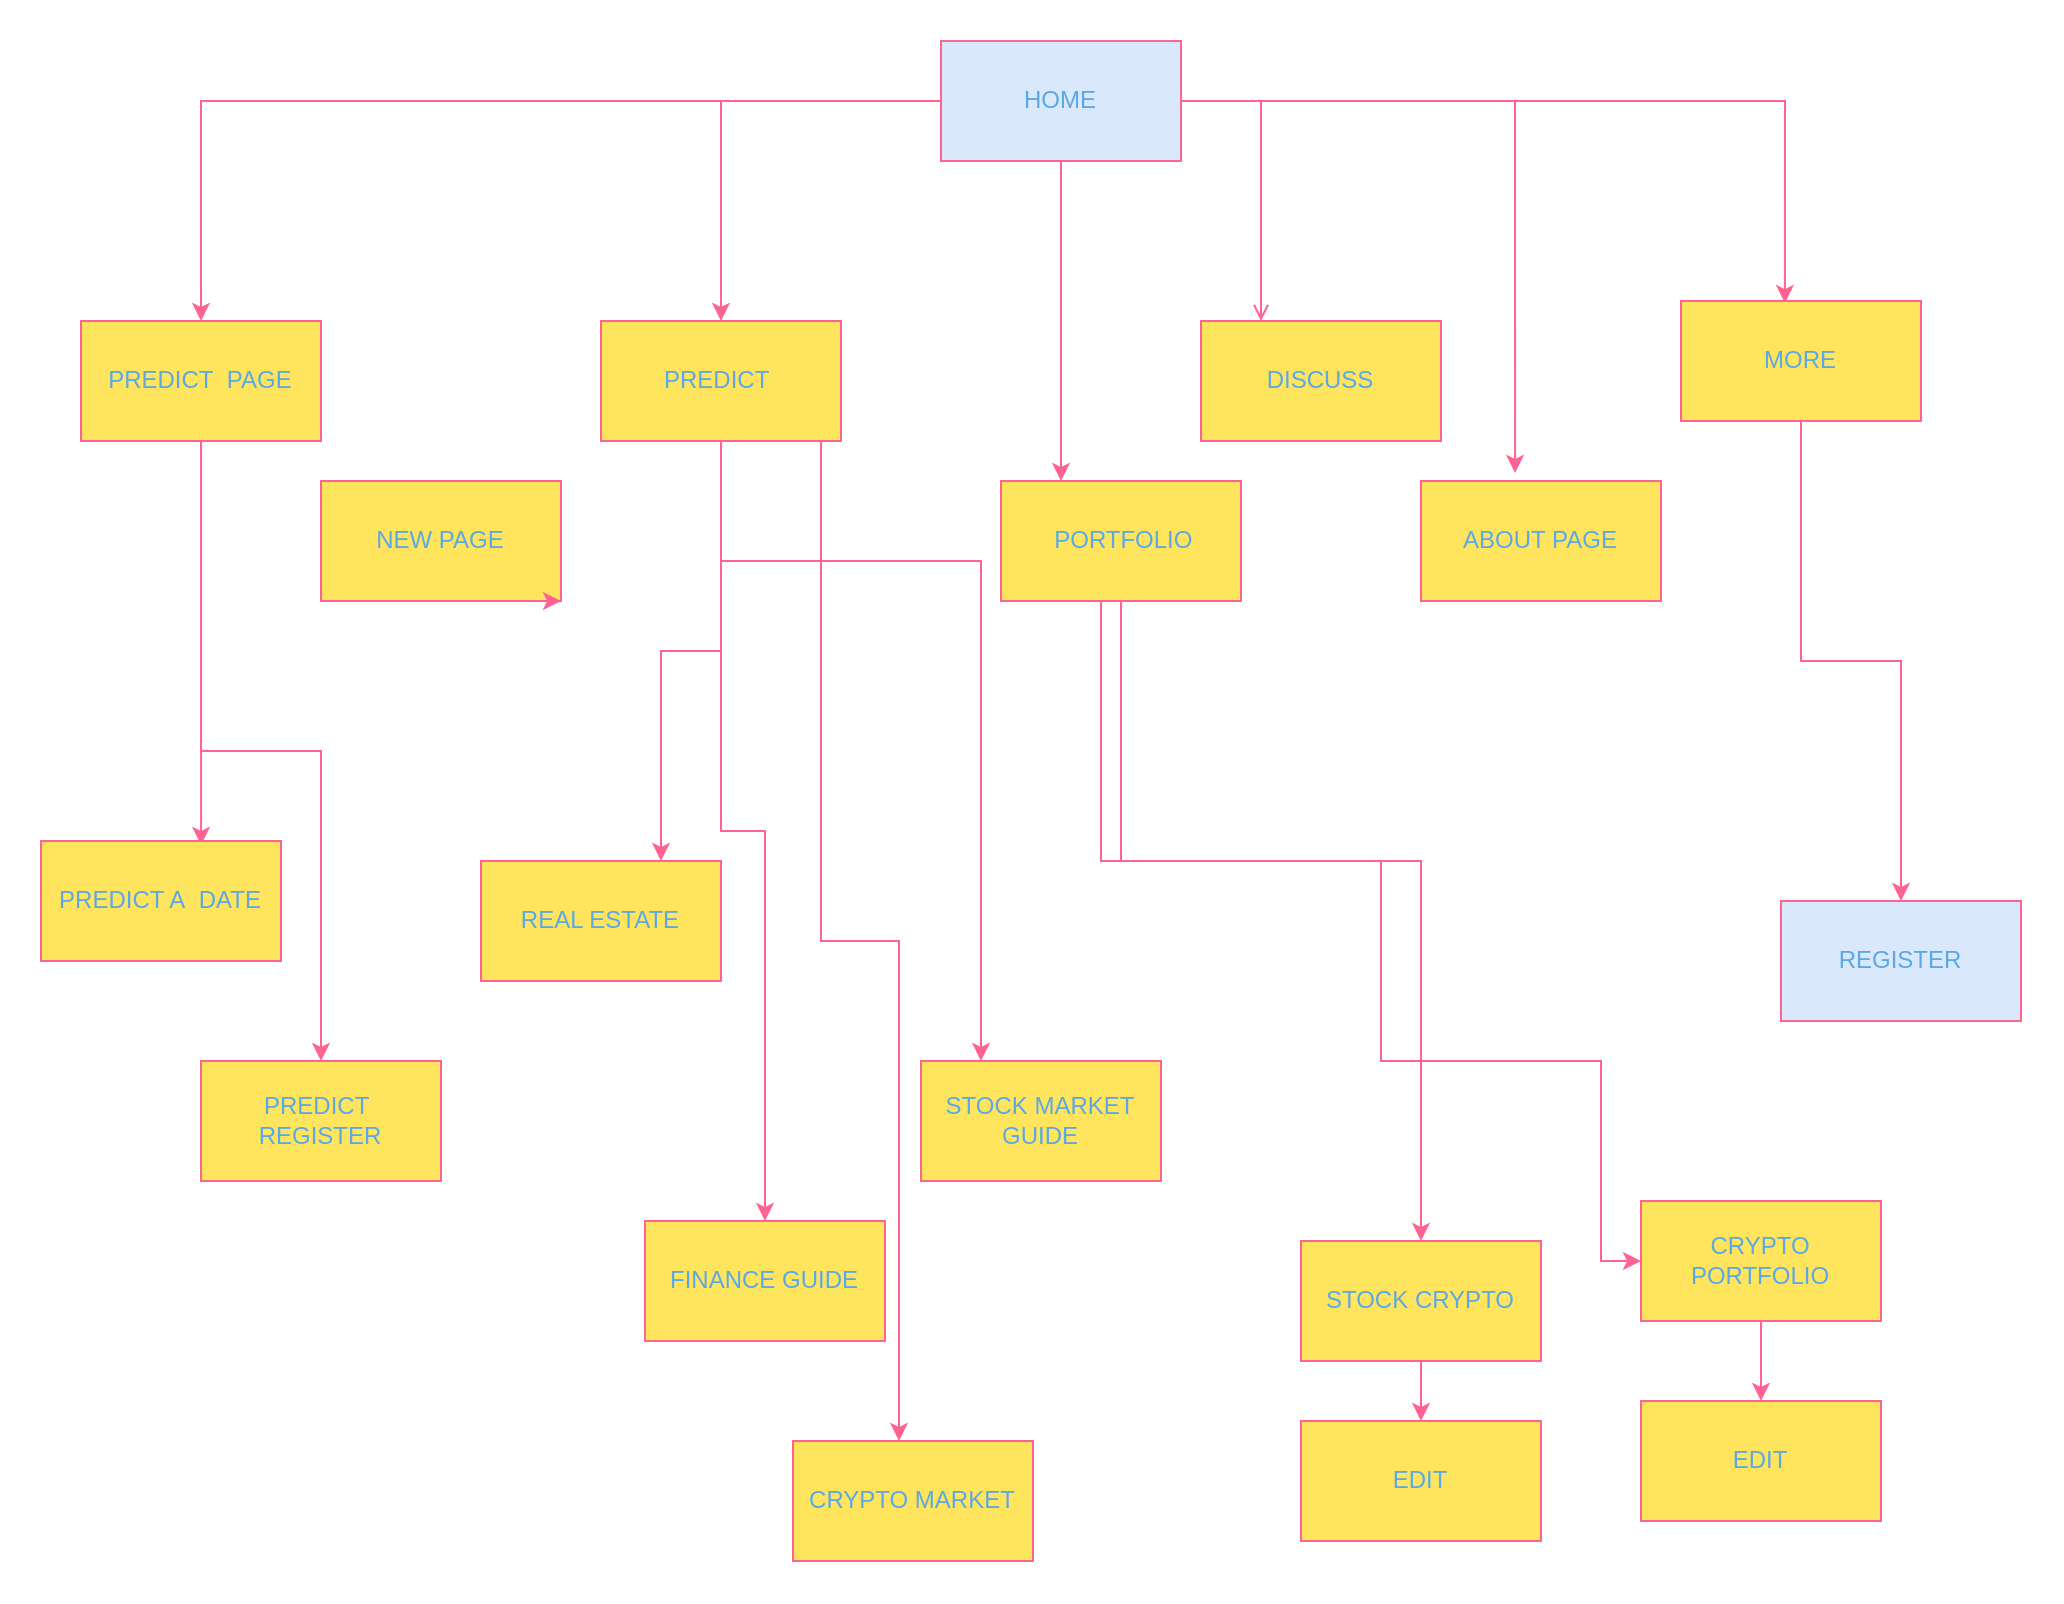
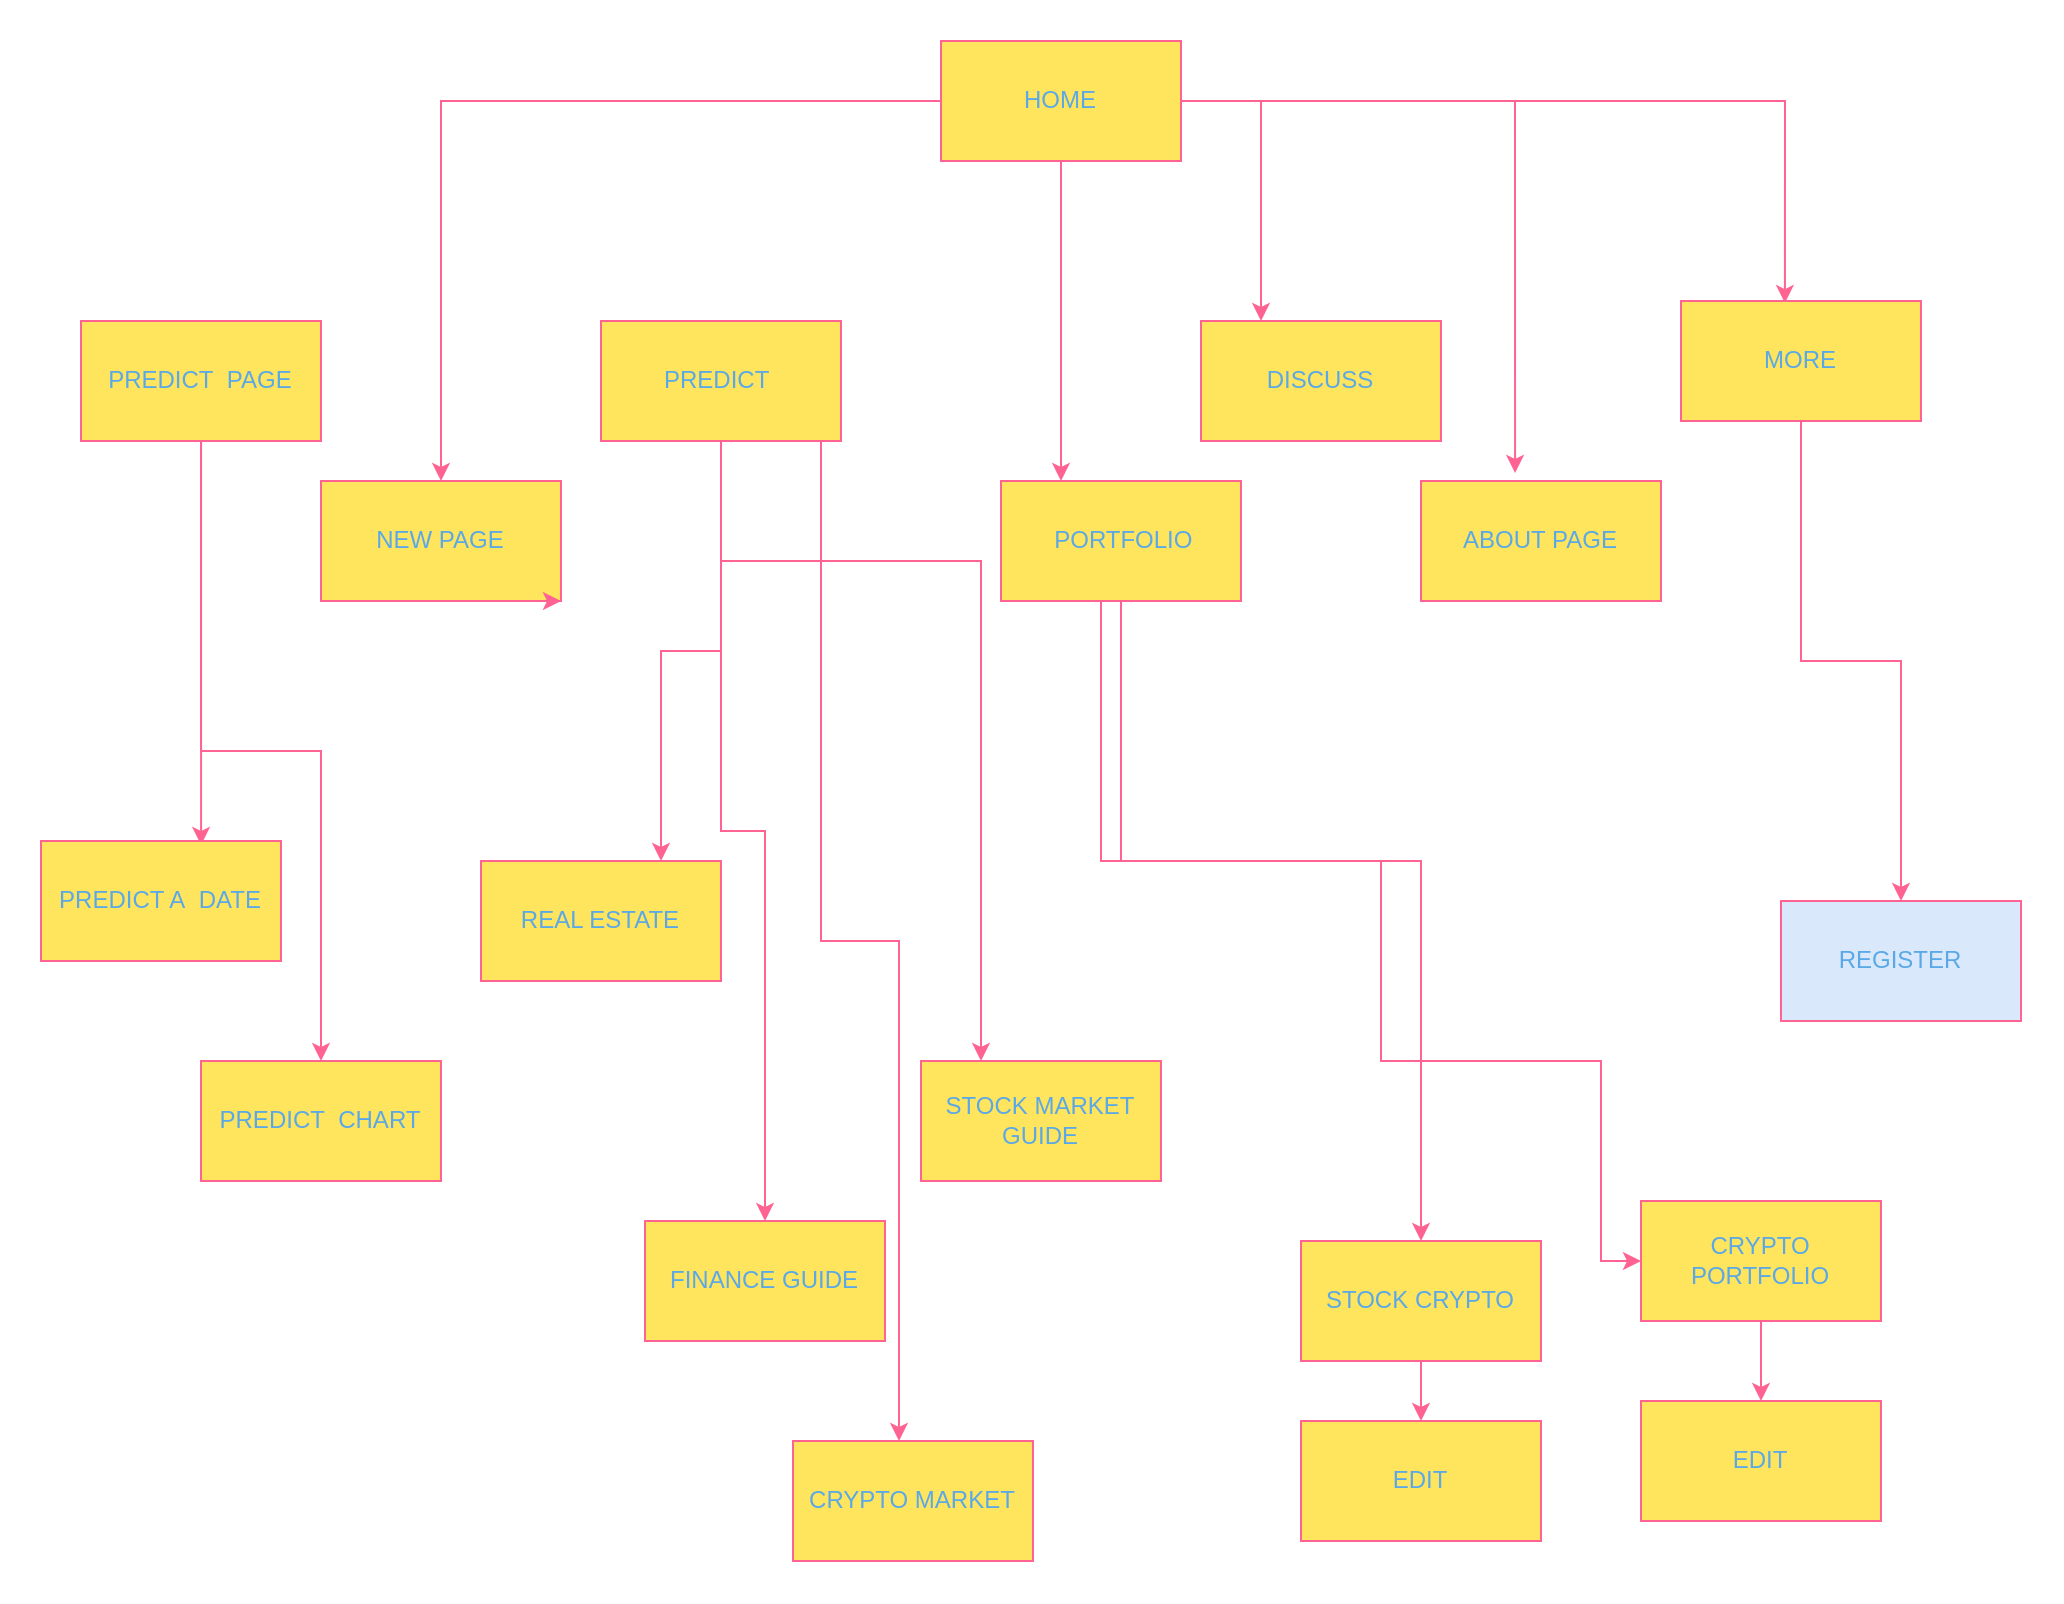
edge "HOME" -> "PREDICT PAGE": now "HOME" -> "NEW PAGE"
node "HOME": fillcolor #dae8fc -> #ffe45e
edge "HOME" -> "PREDICT": removed
edge "HOME" -> "DISCUSS": arrowhead open -> classic
node "PREDICT REGISTER": label "PREDICT REGISTER" -> "PREDICT CHART"
